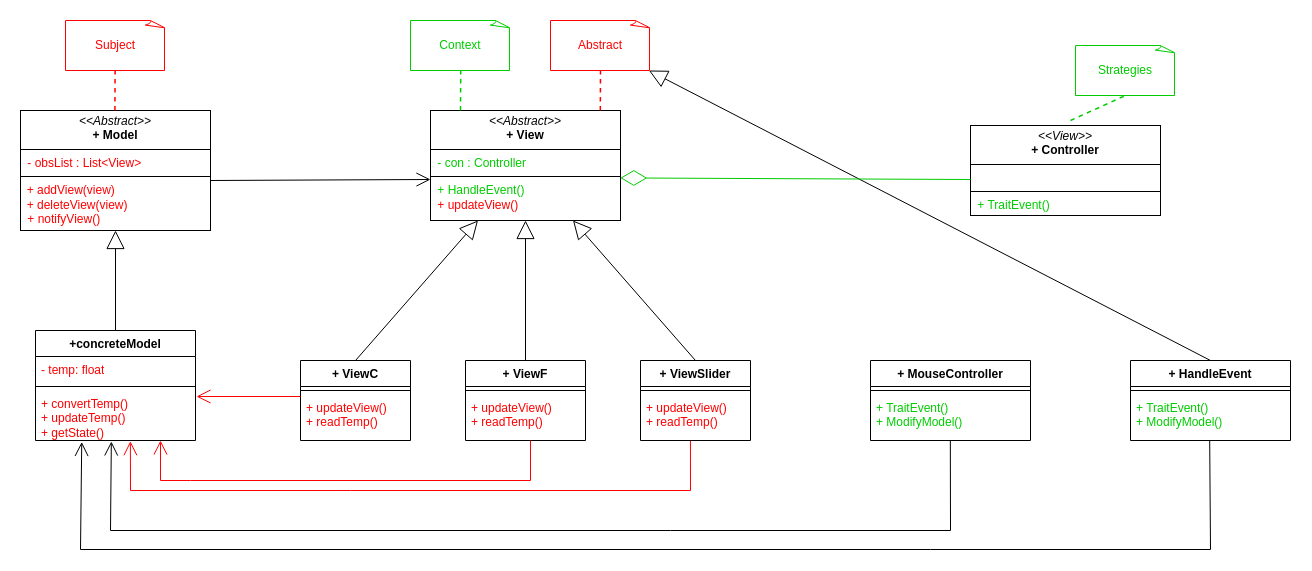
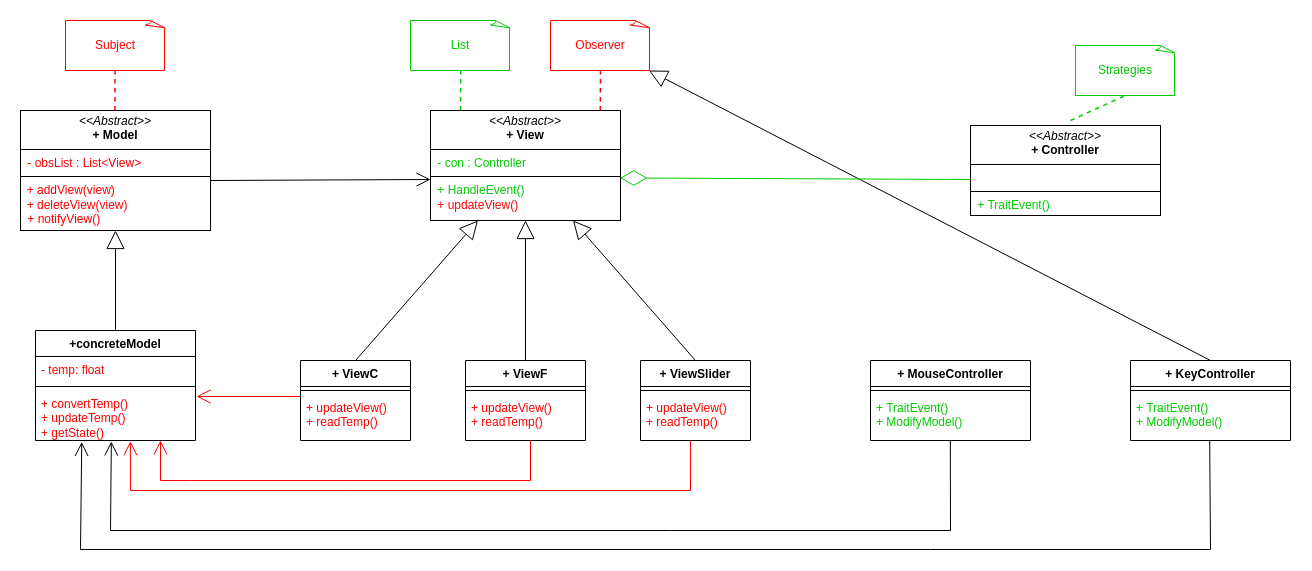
node "Context": label "Context" -> "List"
node "Abstract": label "Abstract" -> "Observer"
node "<<View>> + Controller + TraitEvent()": label "<<View>> + Controller + TraitEvent()" -> "<<Abstract>> + Controller + TraitEvent()"
node "+ HandleEvent": label "+ HandleEvent" -> "+ KeyController"
